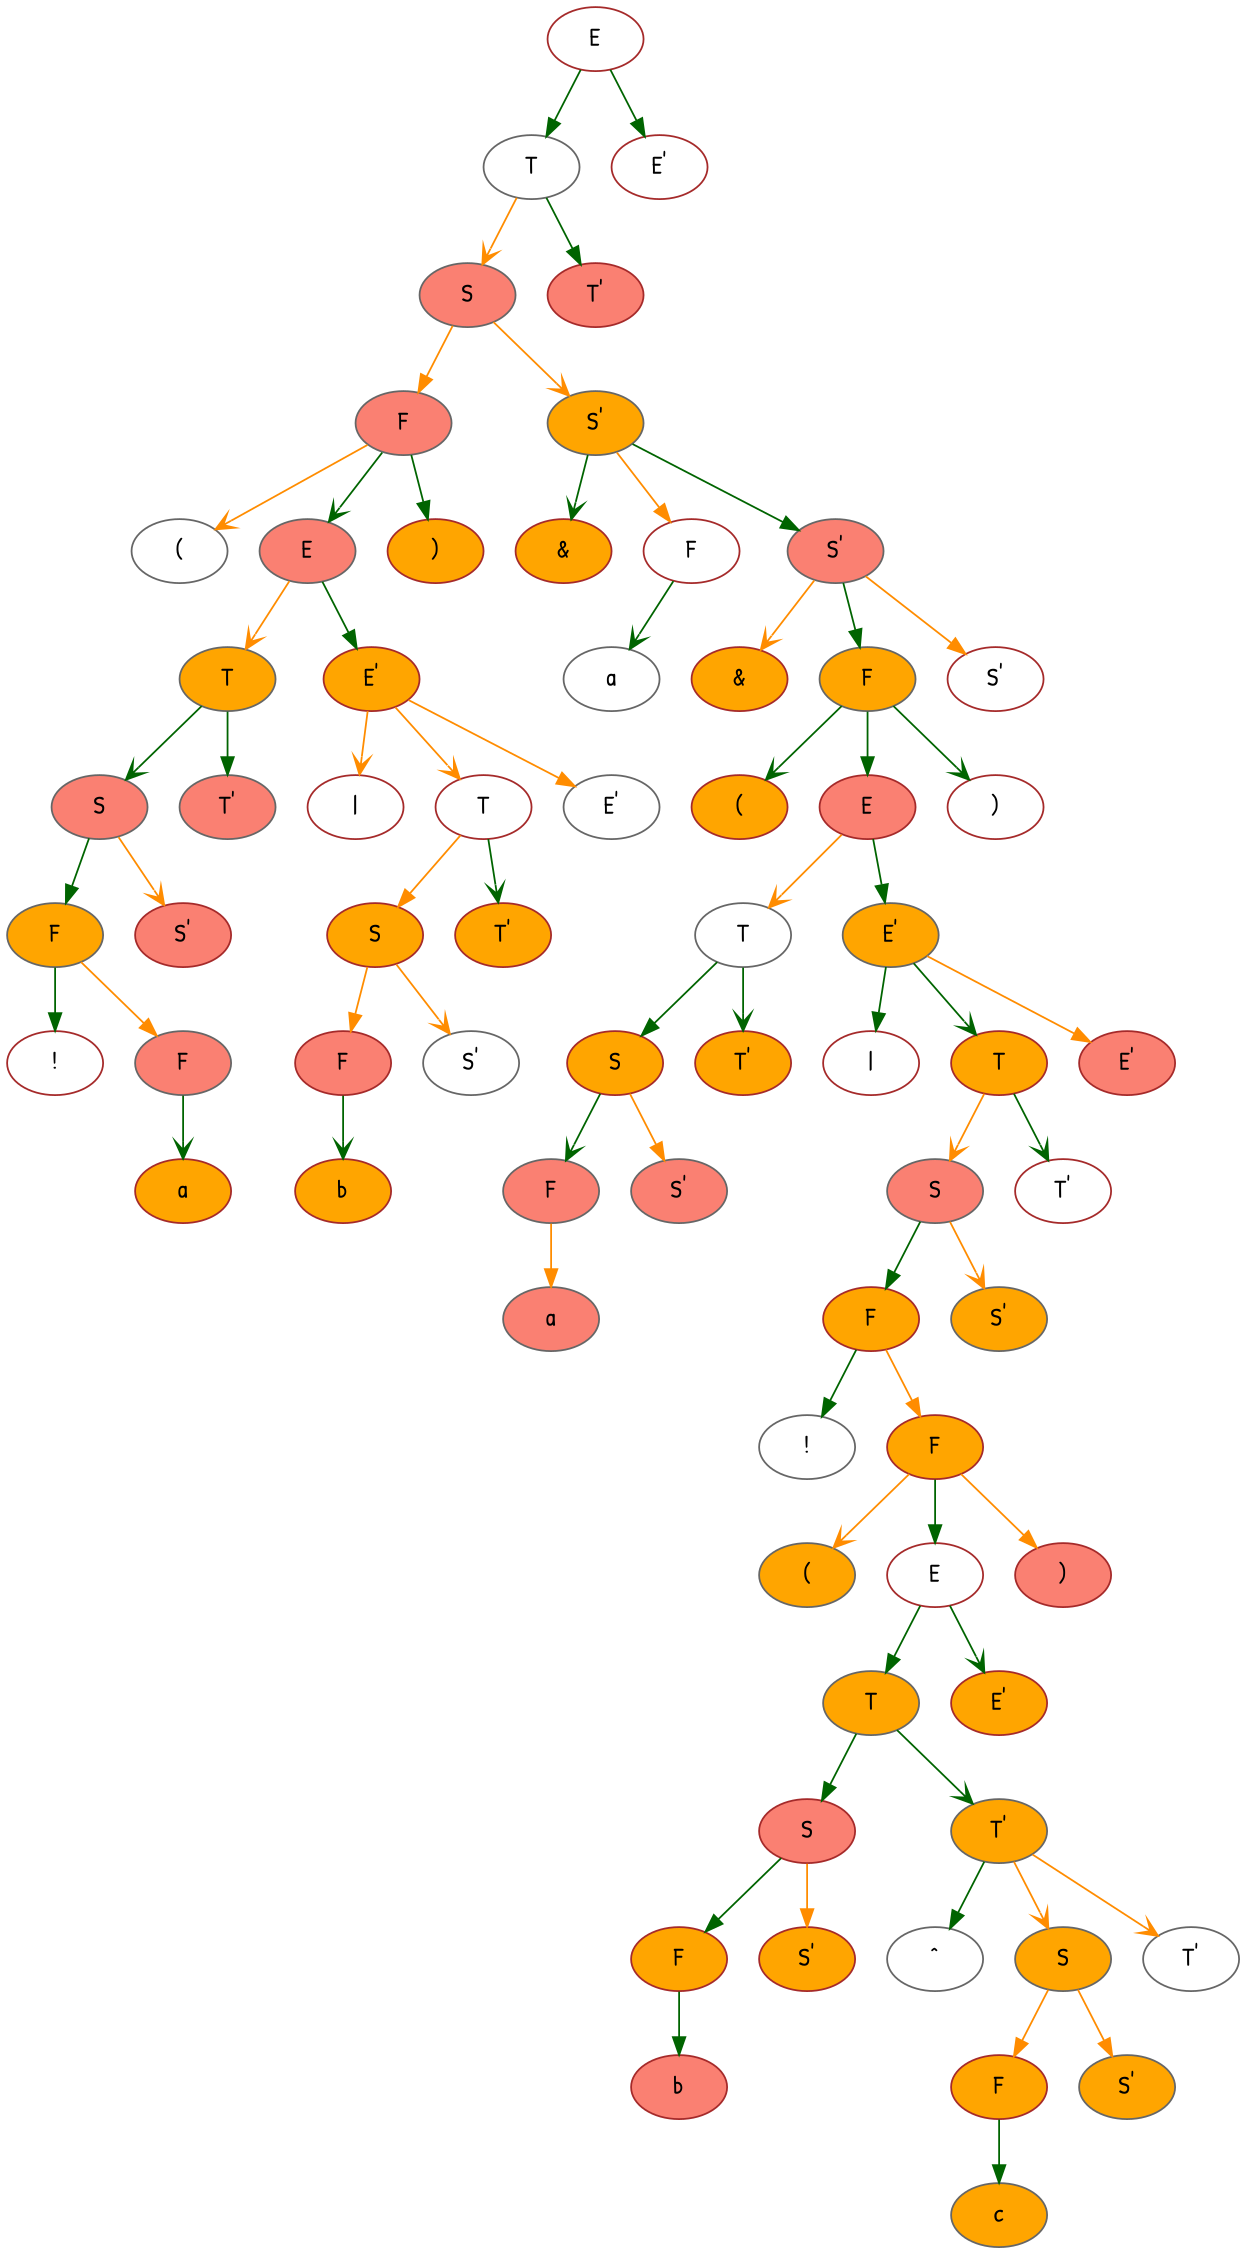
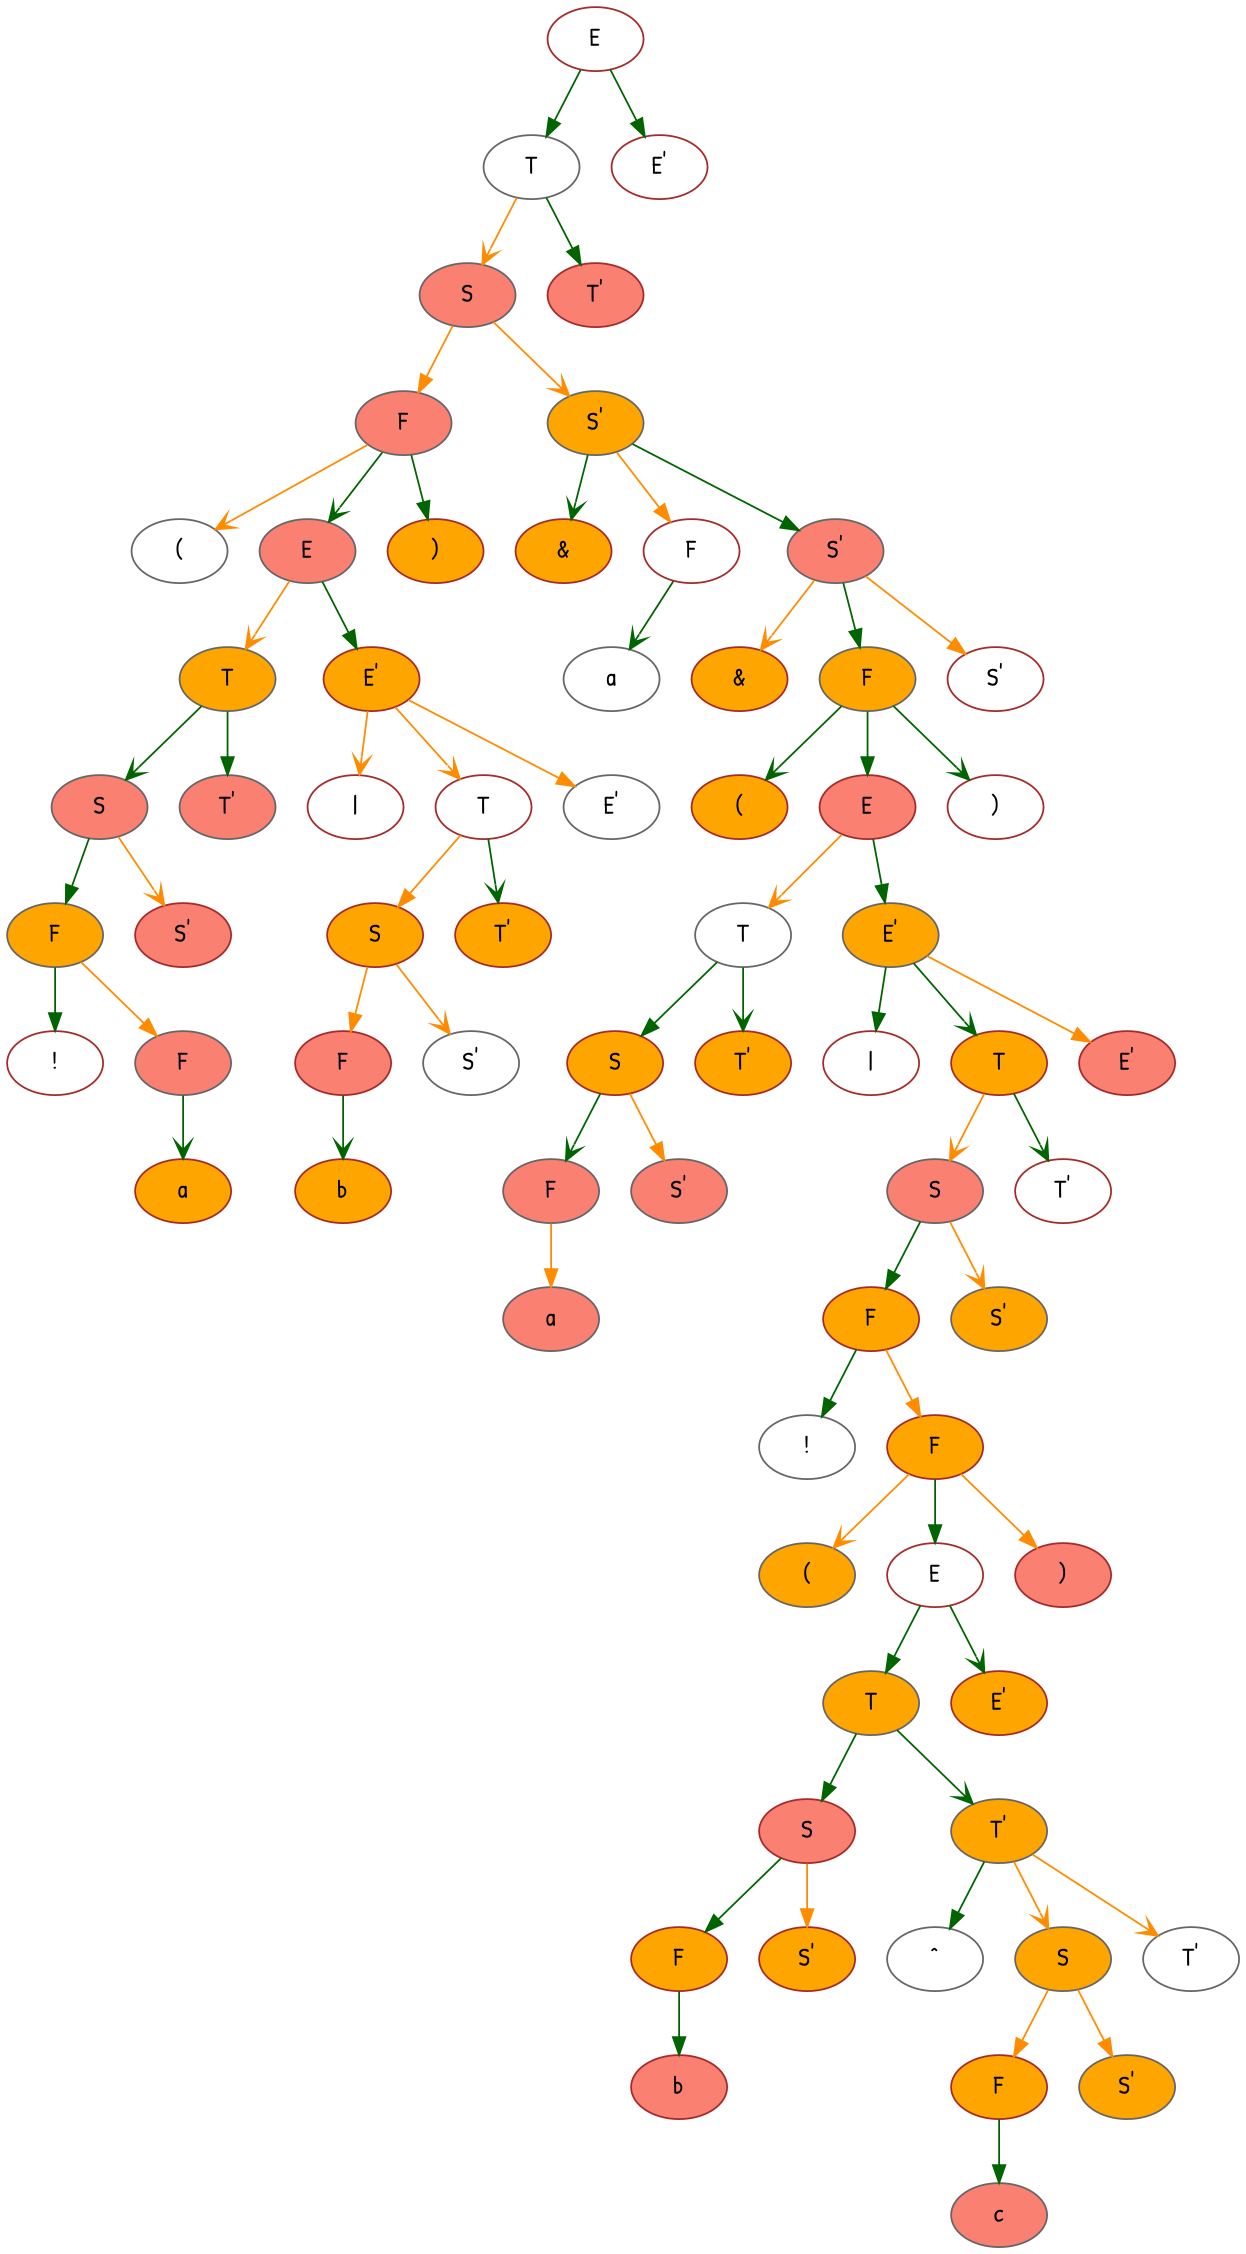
node "c": fillcolor orange -> salmon
